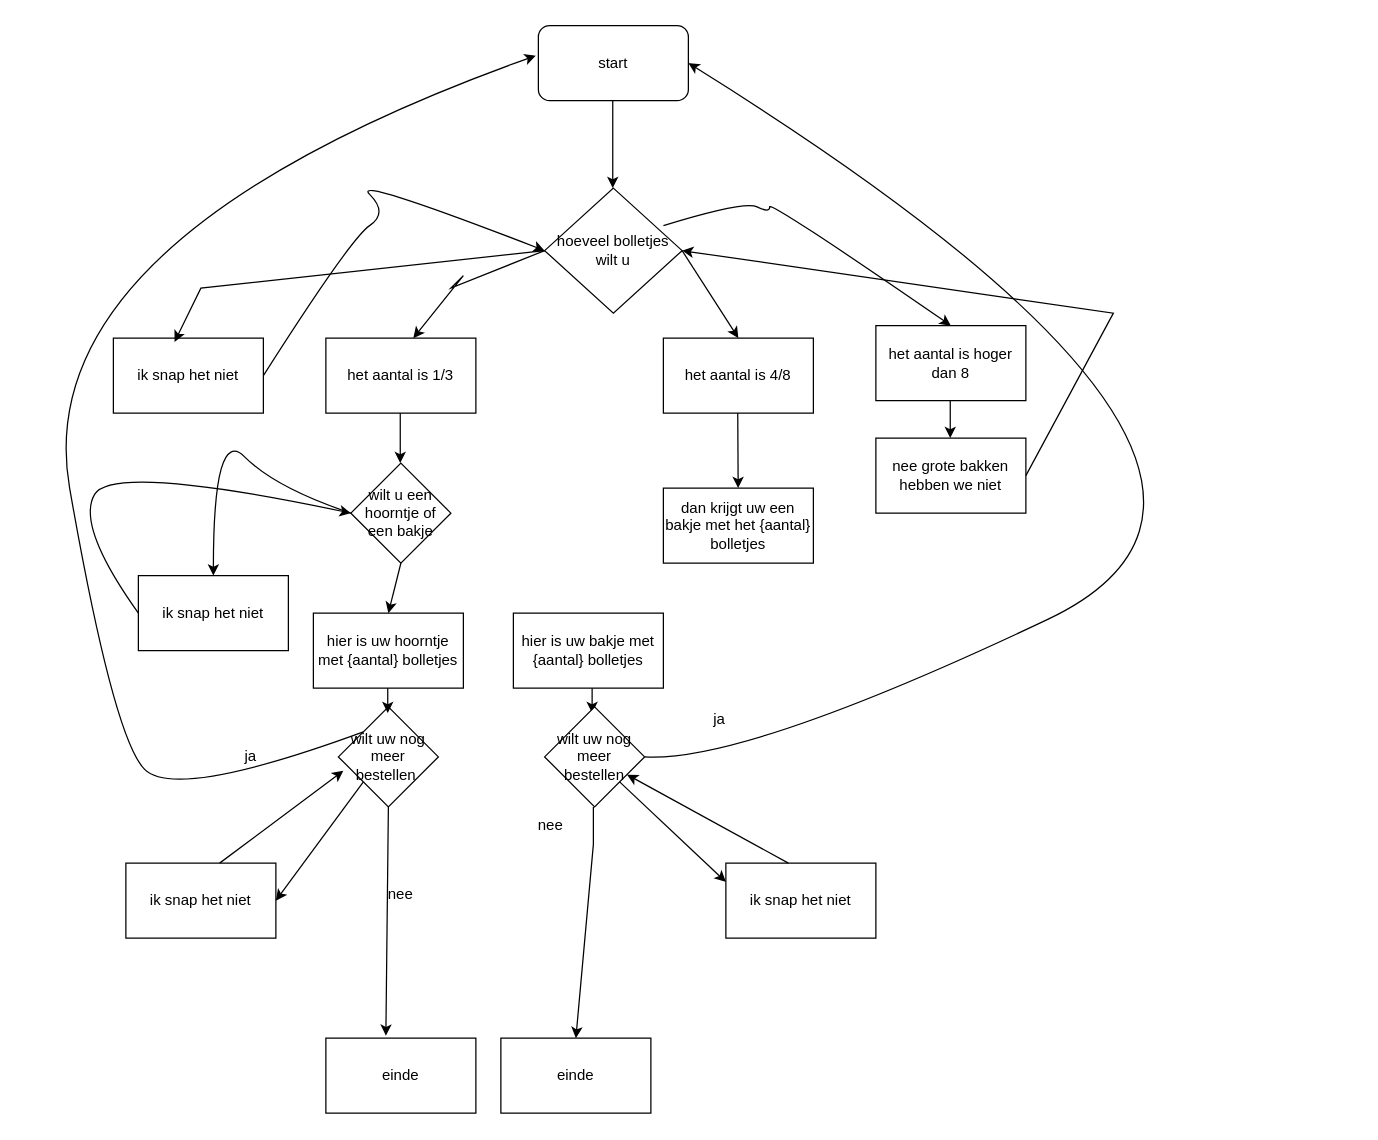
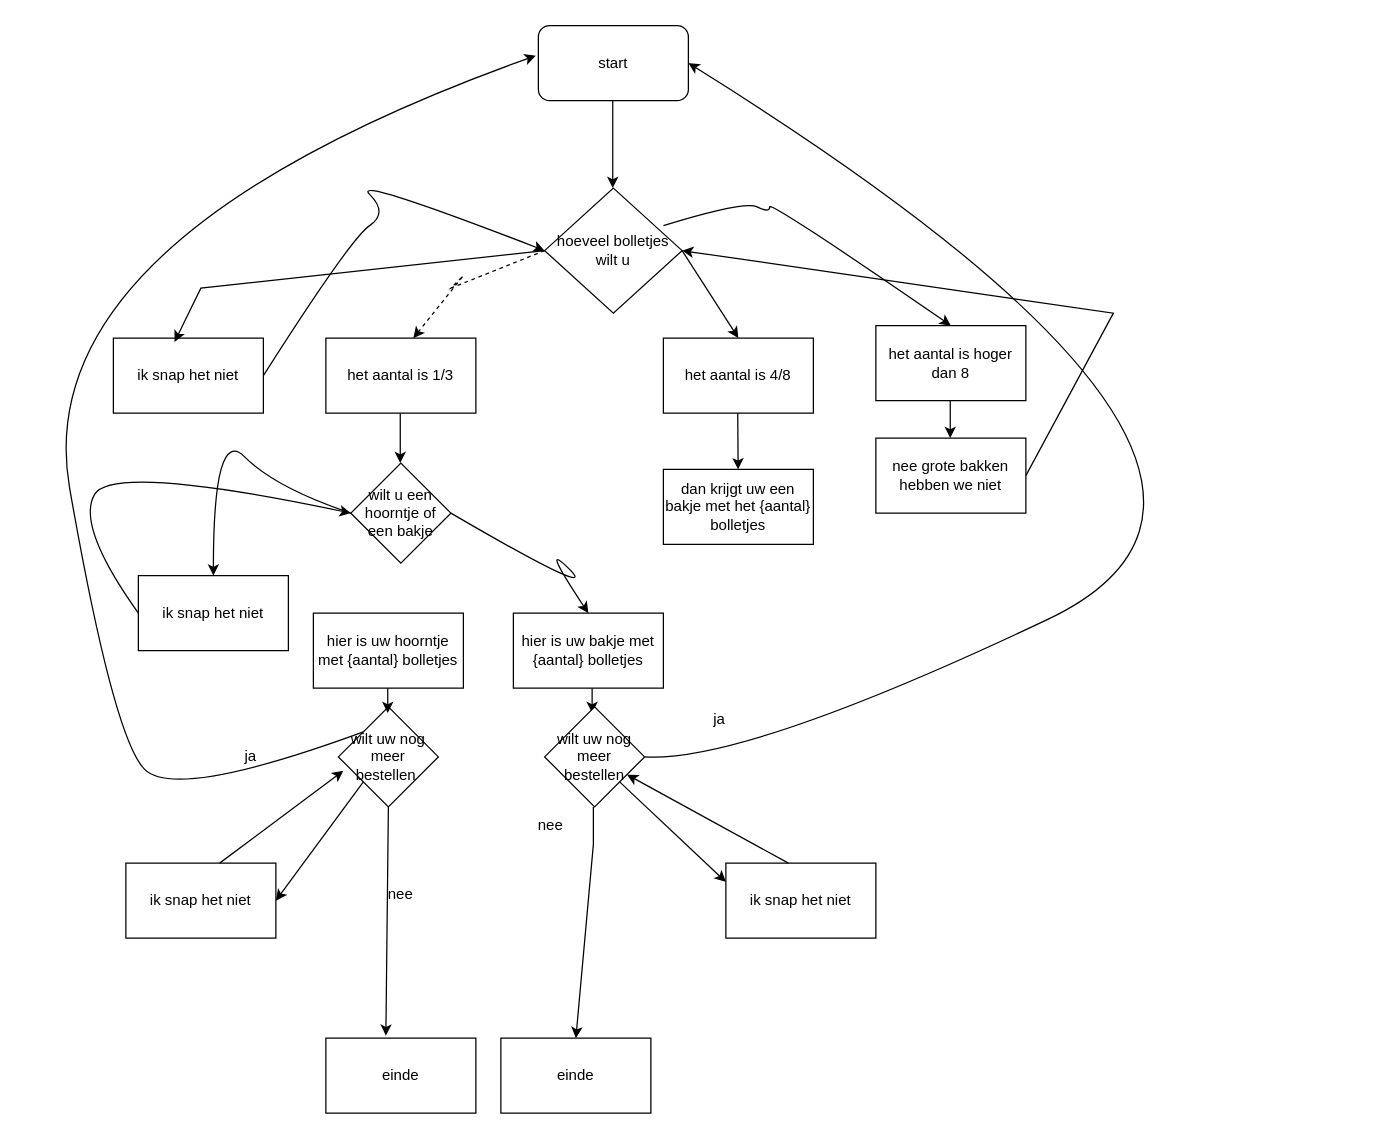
edge "hoeveel bolletjes wilt u" -> "het aantal is 1/3": style solid -> dashed
node "dan krijgt uw een bakje met het {aantal} bolletjes": moved (738, 526) -> (738, 507)
edge "wilt u een hoorntje of een bakje" -> "hier is uw bakje met {aantal} bolletjes": added
edge "wilt u een hoorntje of een bakje" -> "hier is uw hoorntje met {aantal} bolletjes": removed
